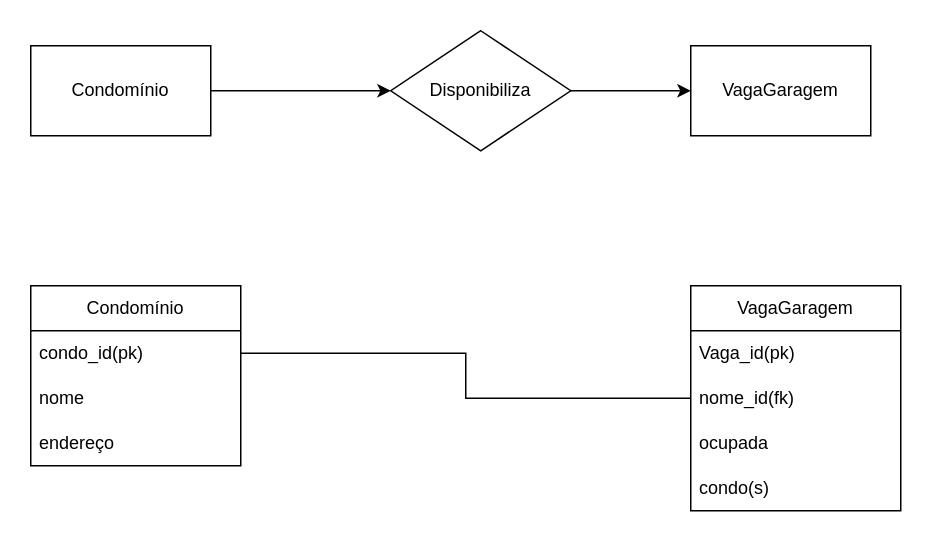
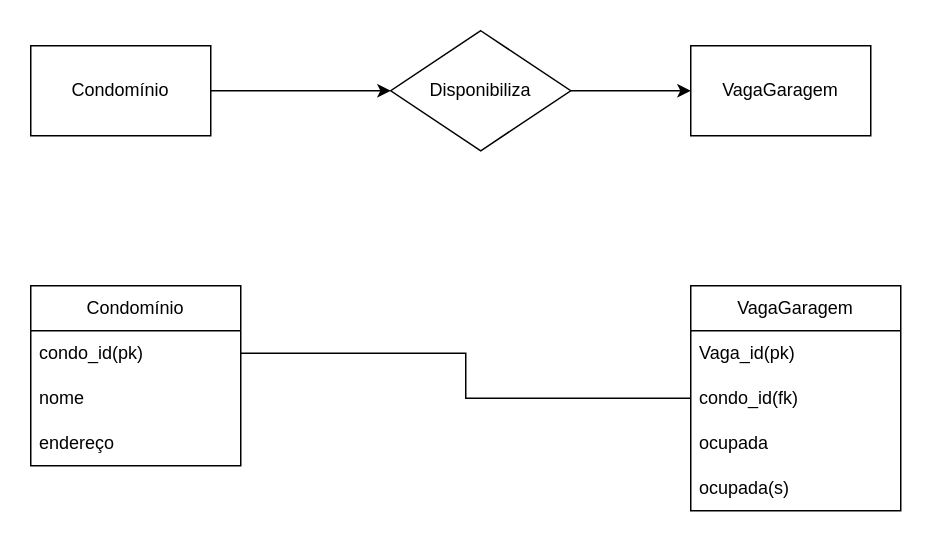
node "nome_id(fk)": label "nome_id(fk)" -> "condo_id(fk)"
node "condo(s)": label "condo(s)" -> "ocupada(s)"
